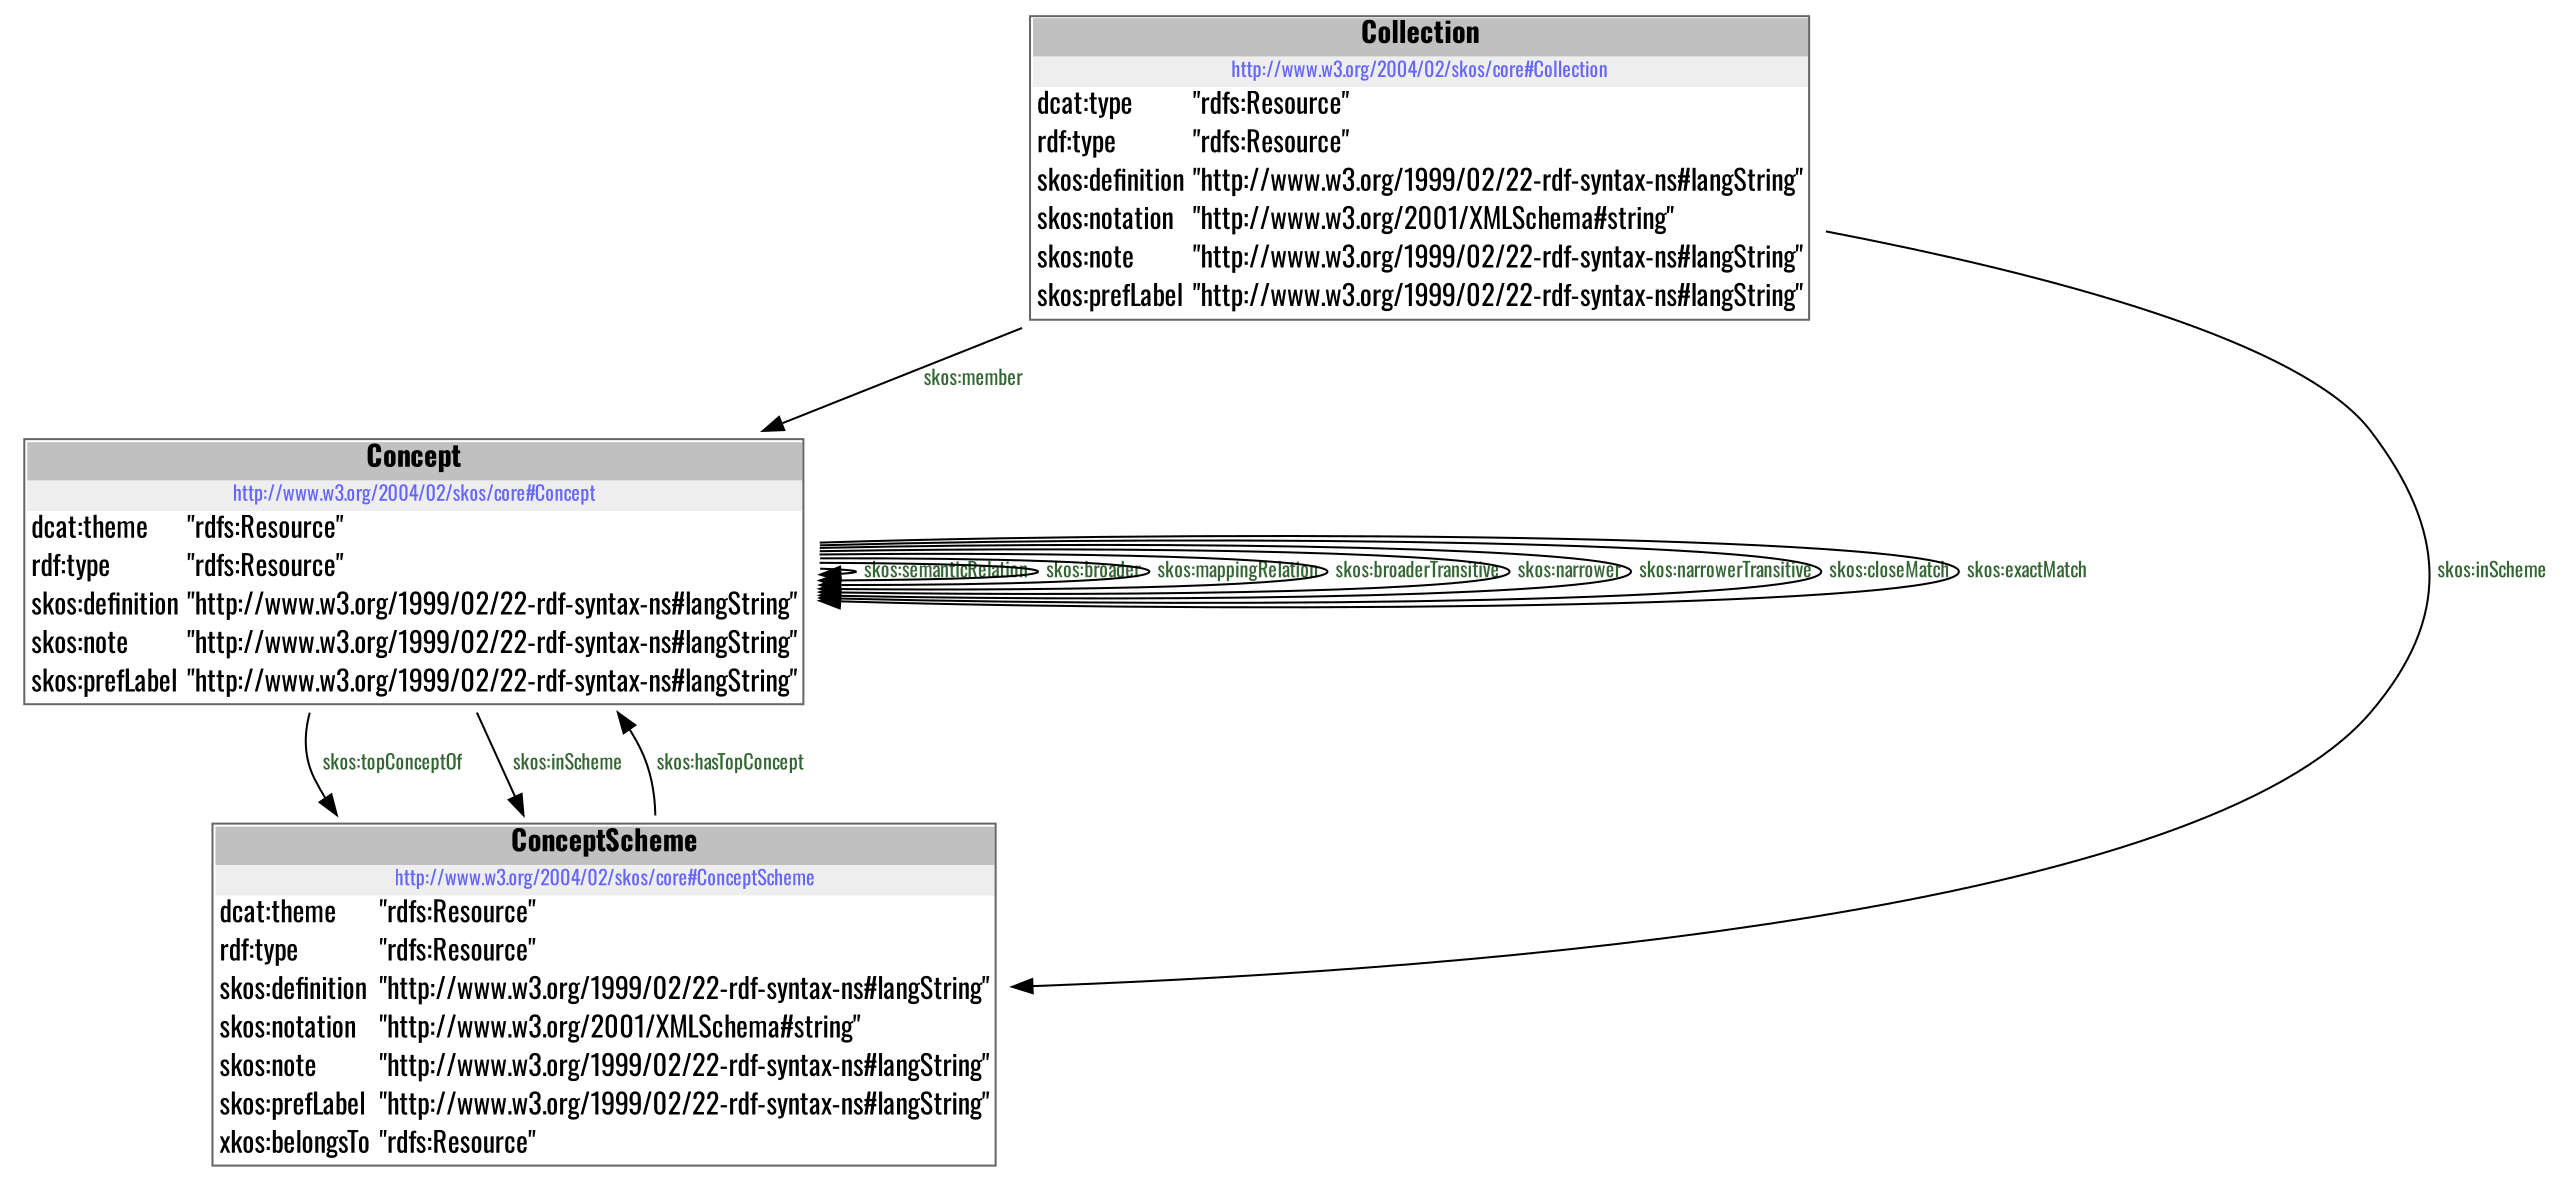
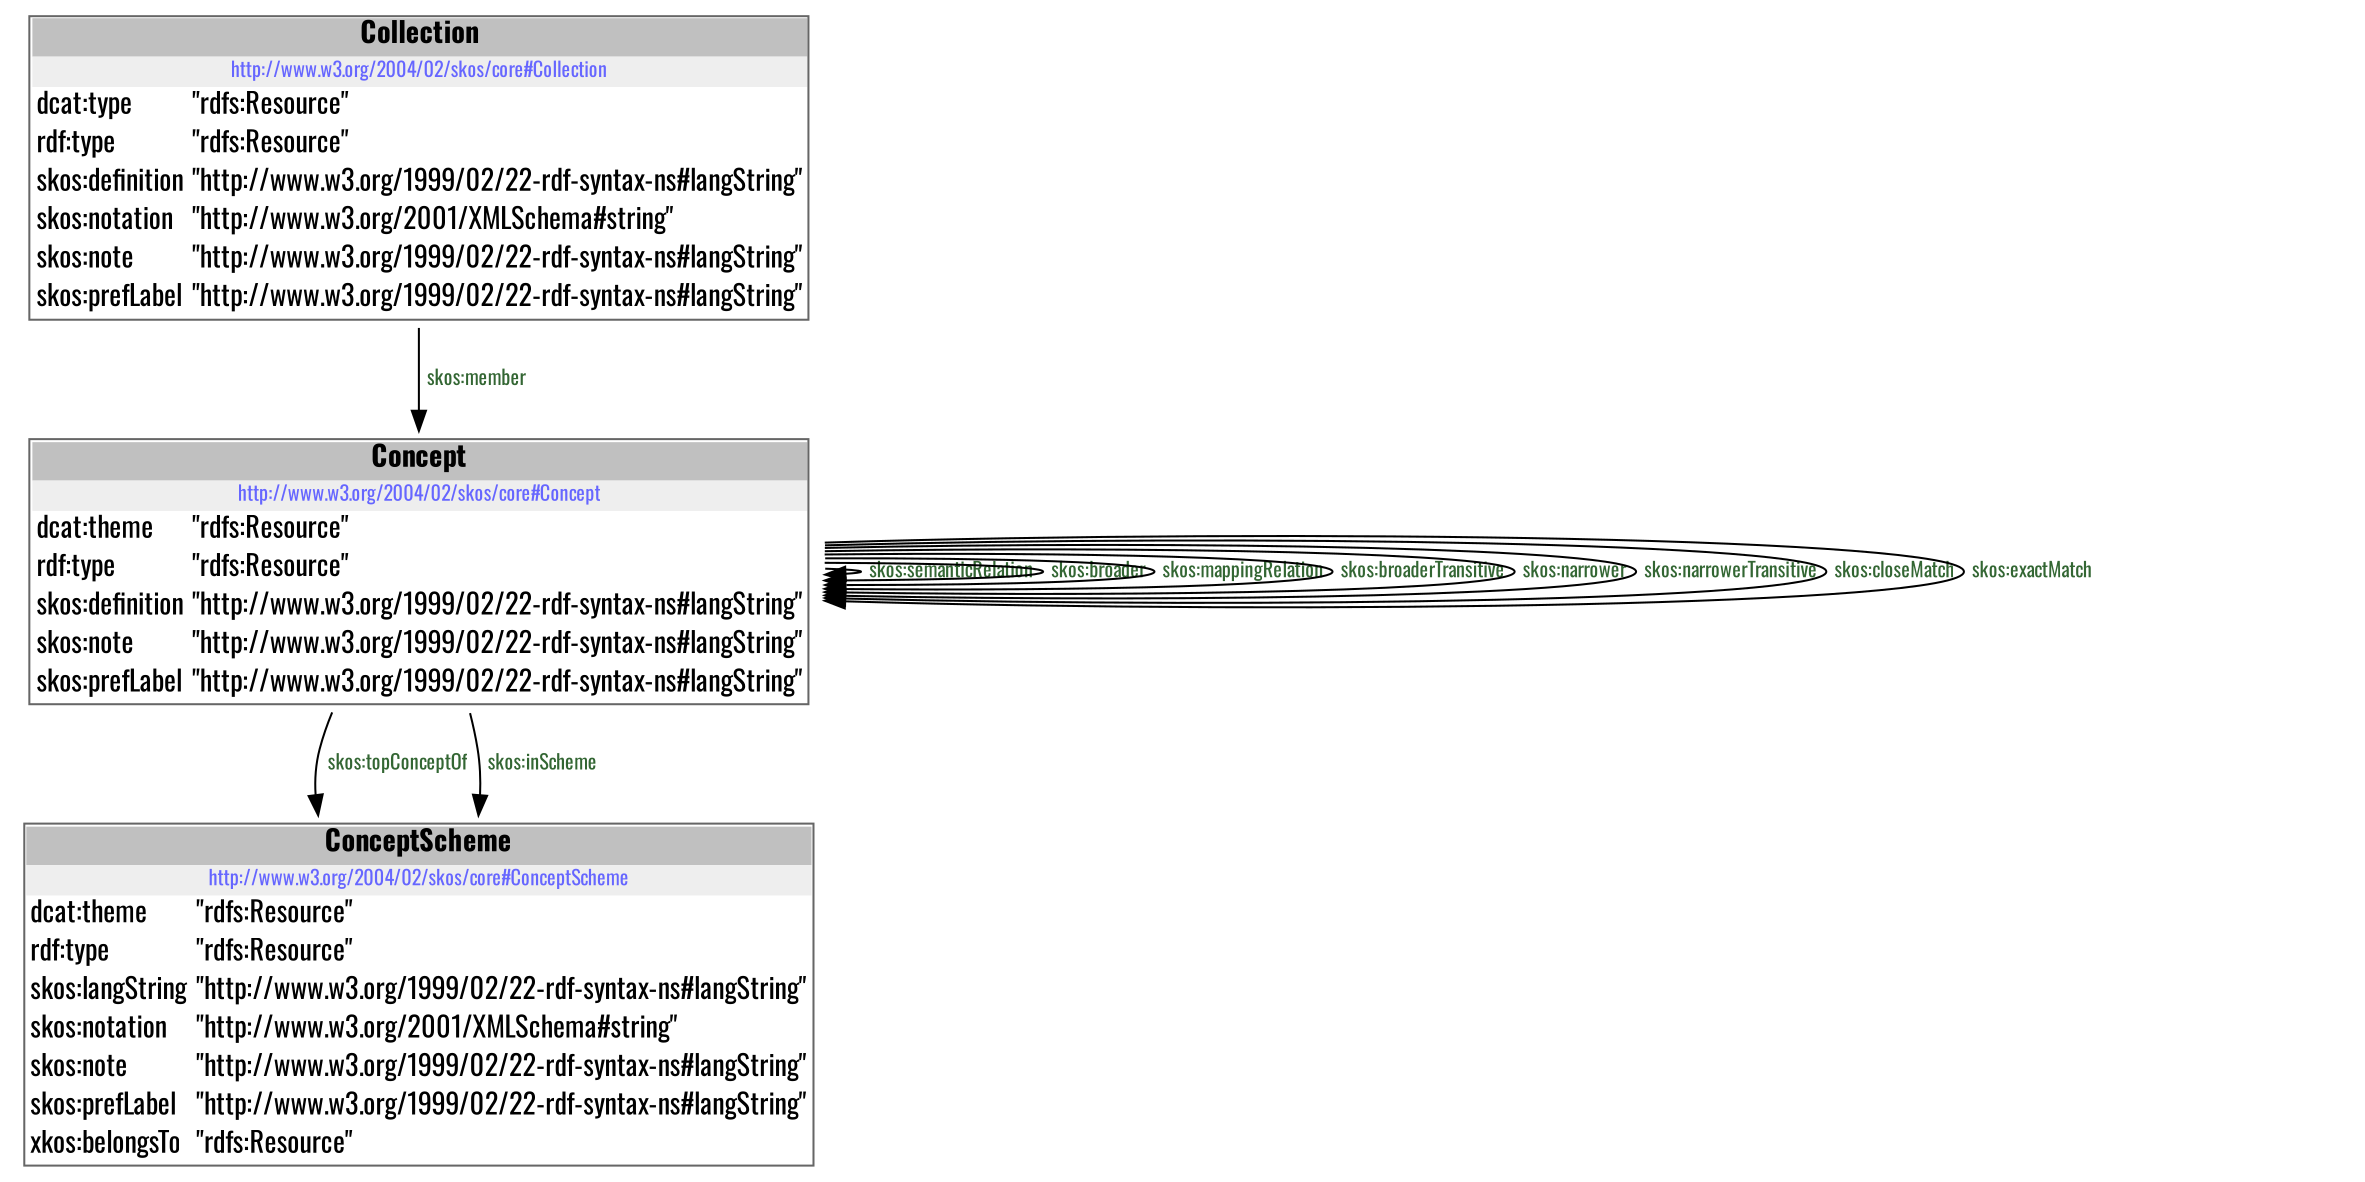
edge "ConceptScheme" -> "Concept": removed, label "skos:hasTopConcept"
edge "Collection" -> "ConceptScheme": removed, label "skos:inScheme"
node "ConceptScheme": text "skos:definition" -> "skos:langString"
